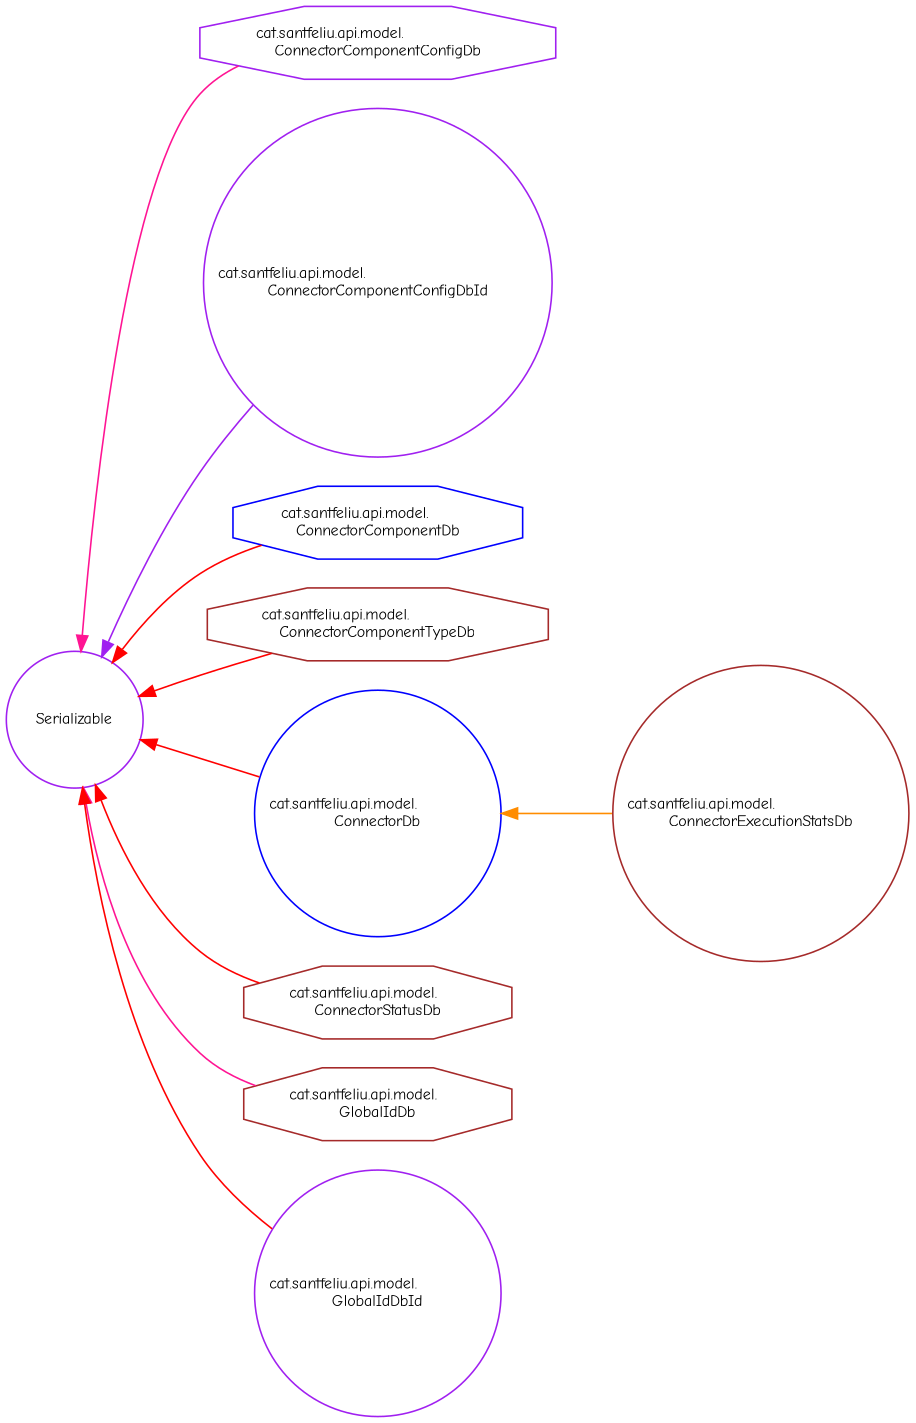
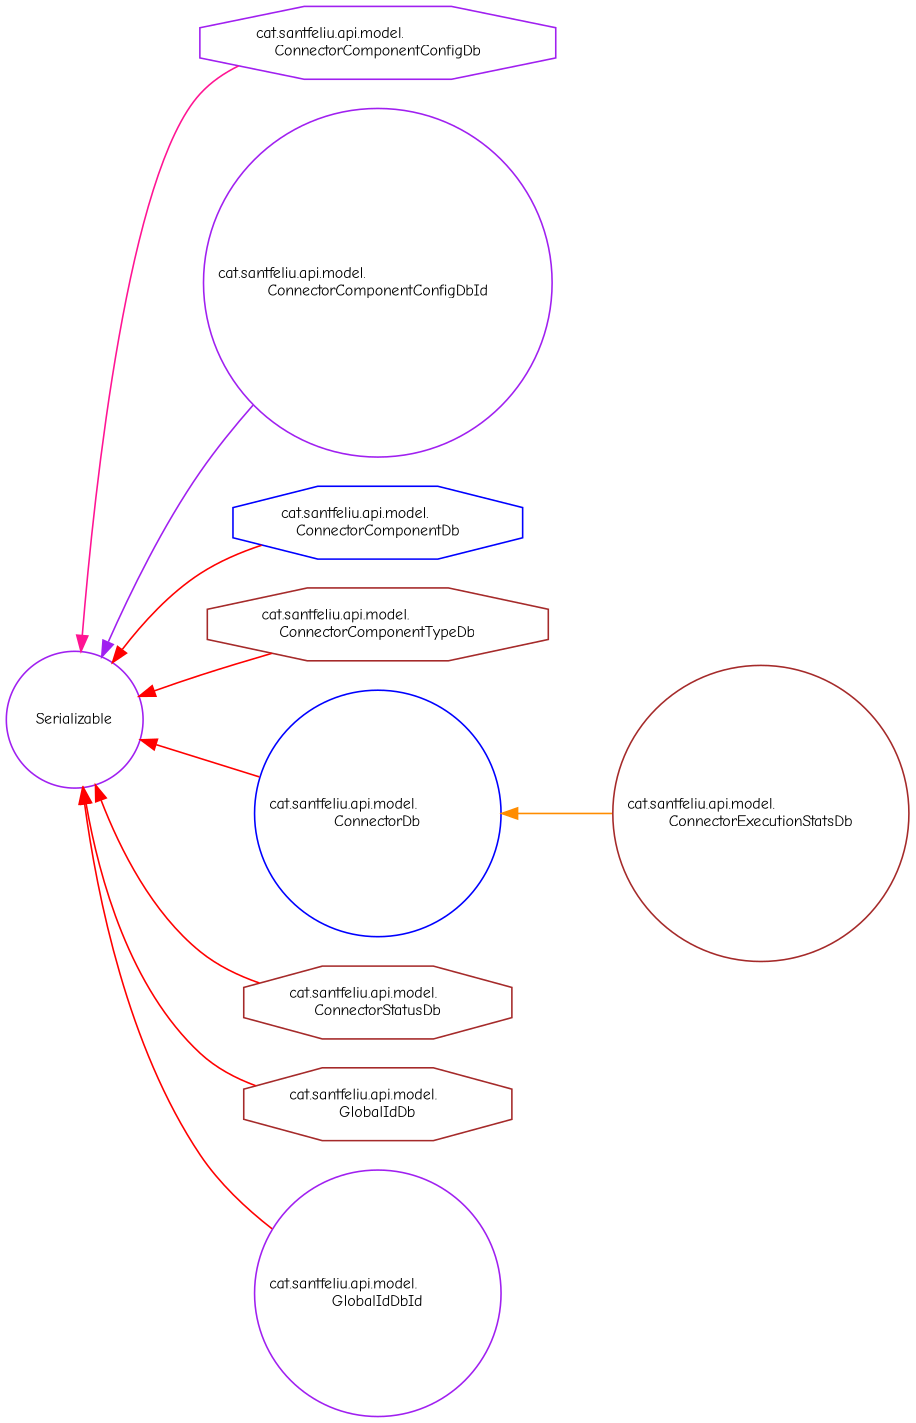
edge "cat.santfeliu.api.model. GlobalIdDb" -> "Serializable": color deeppink -> red
